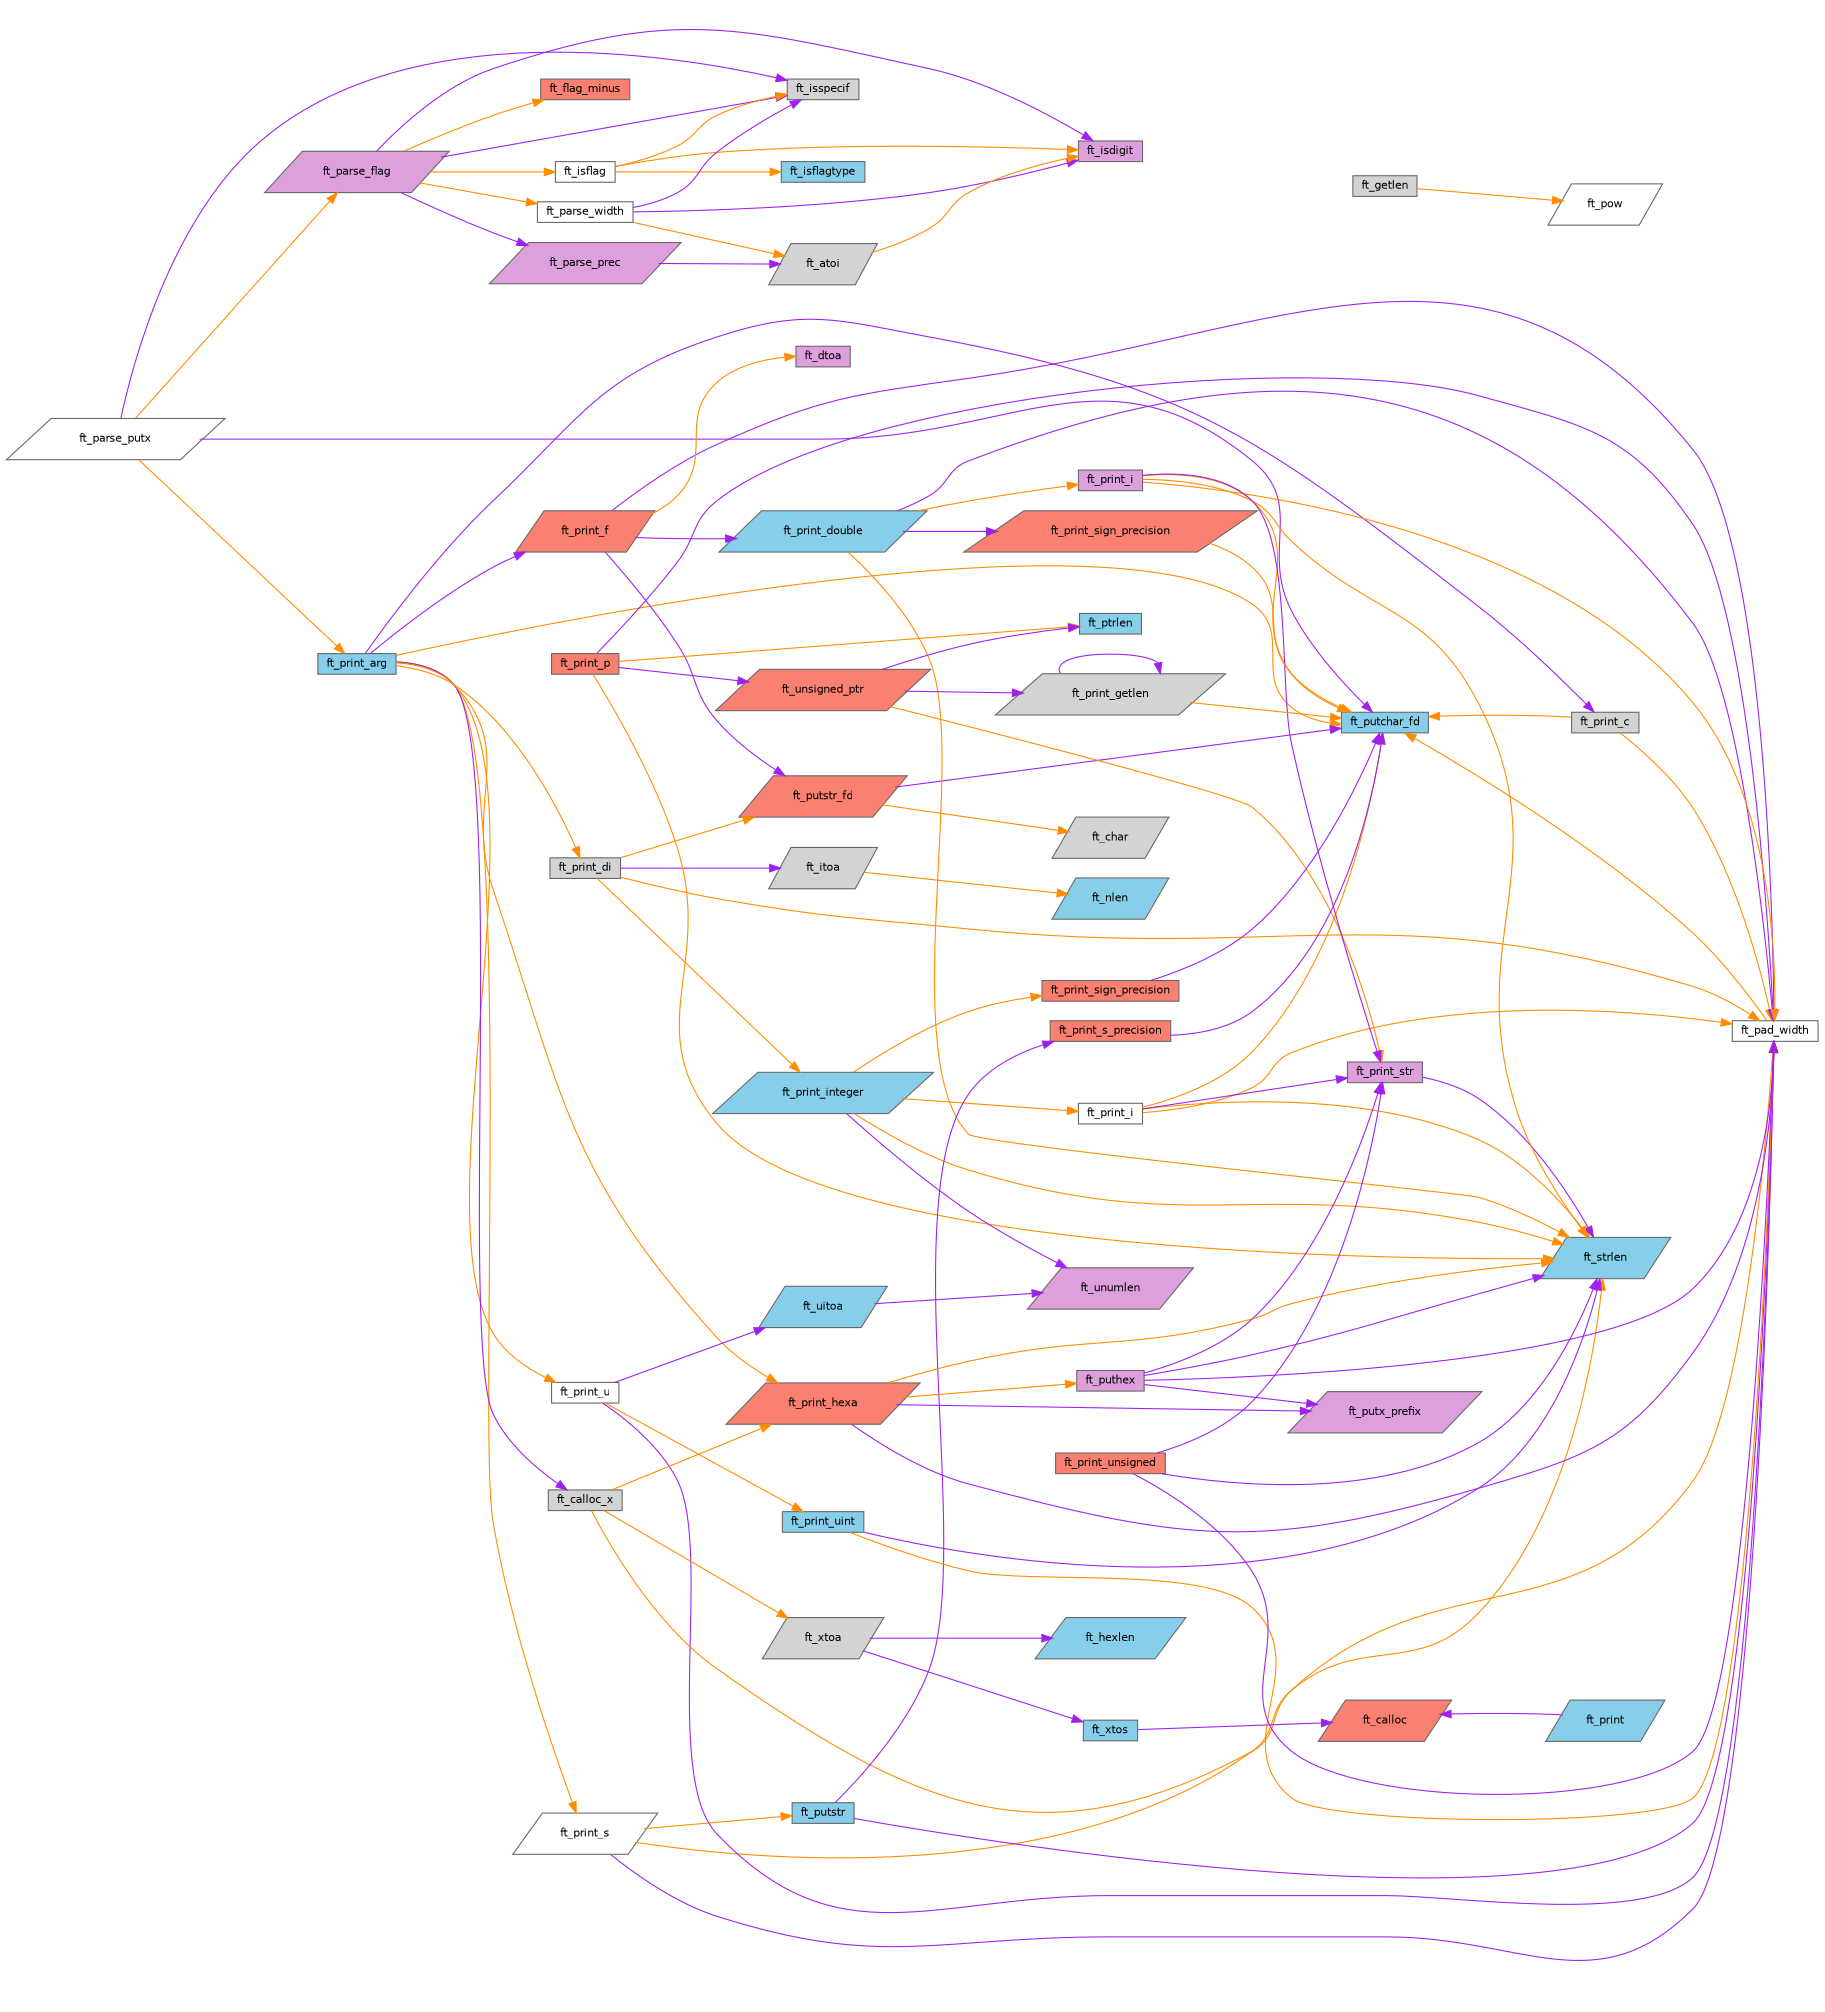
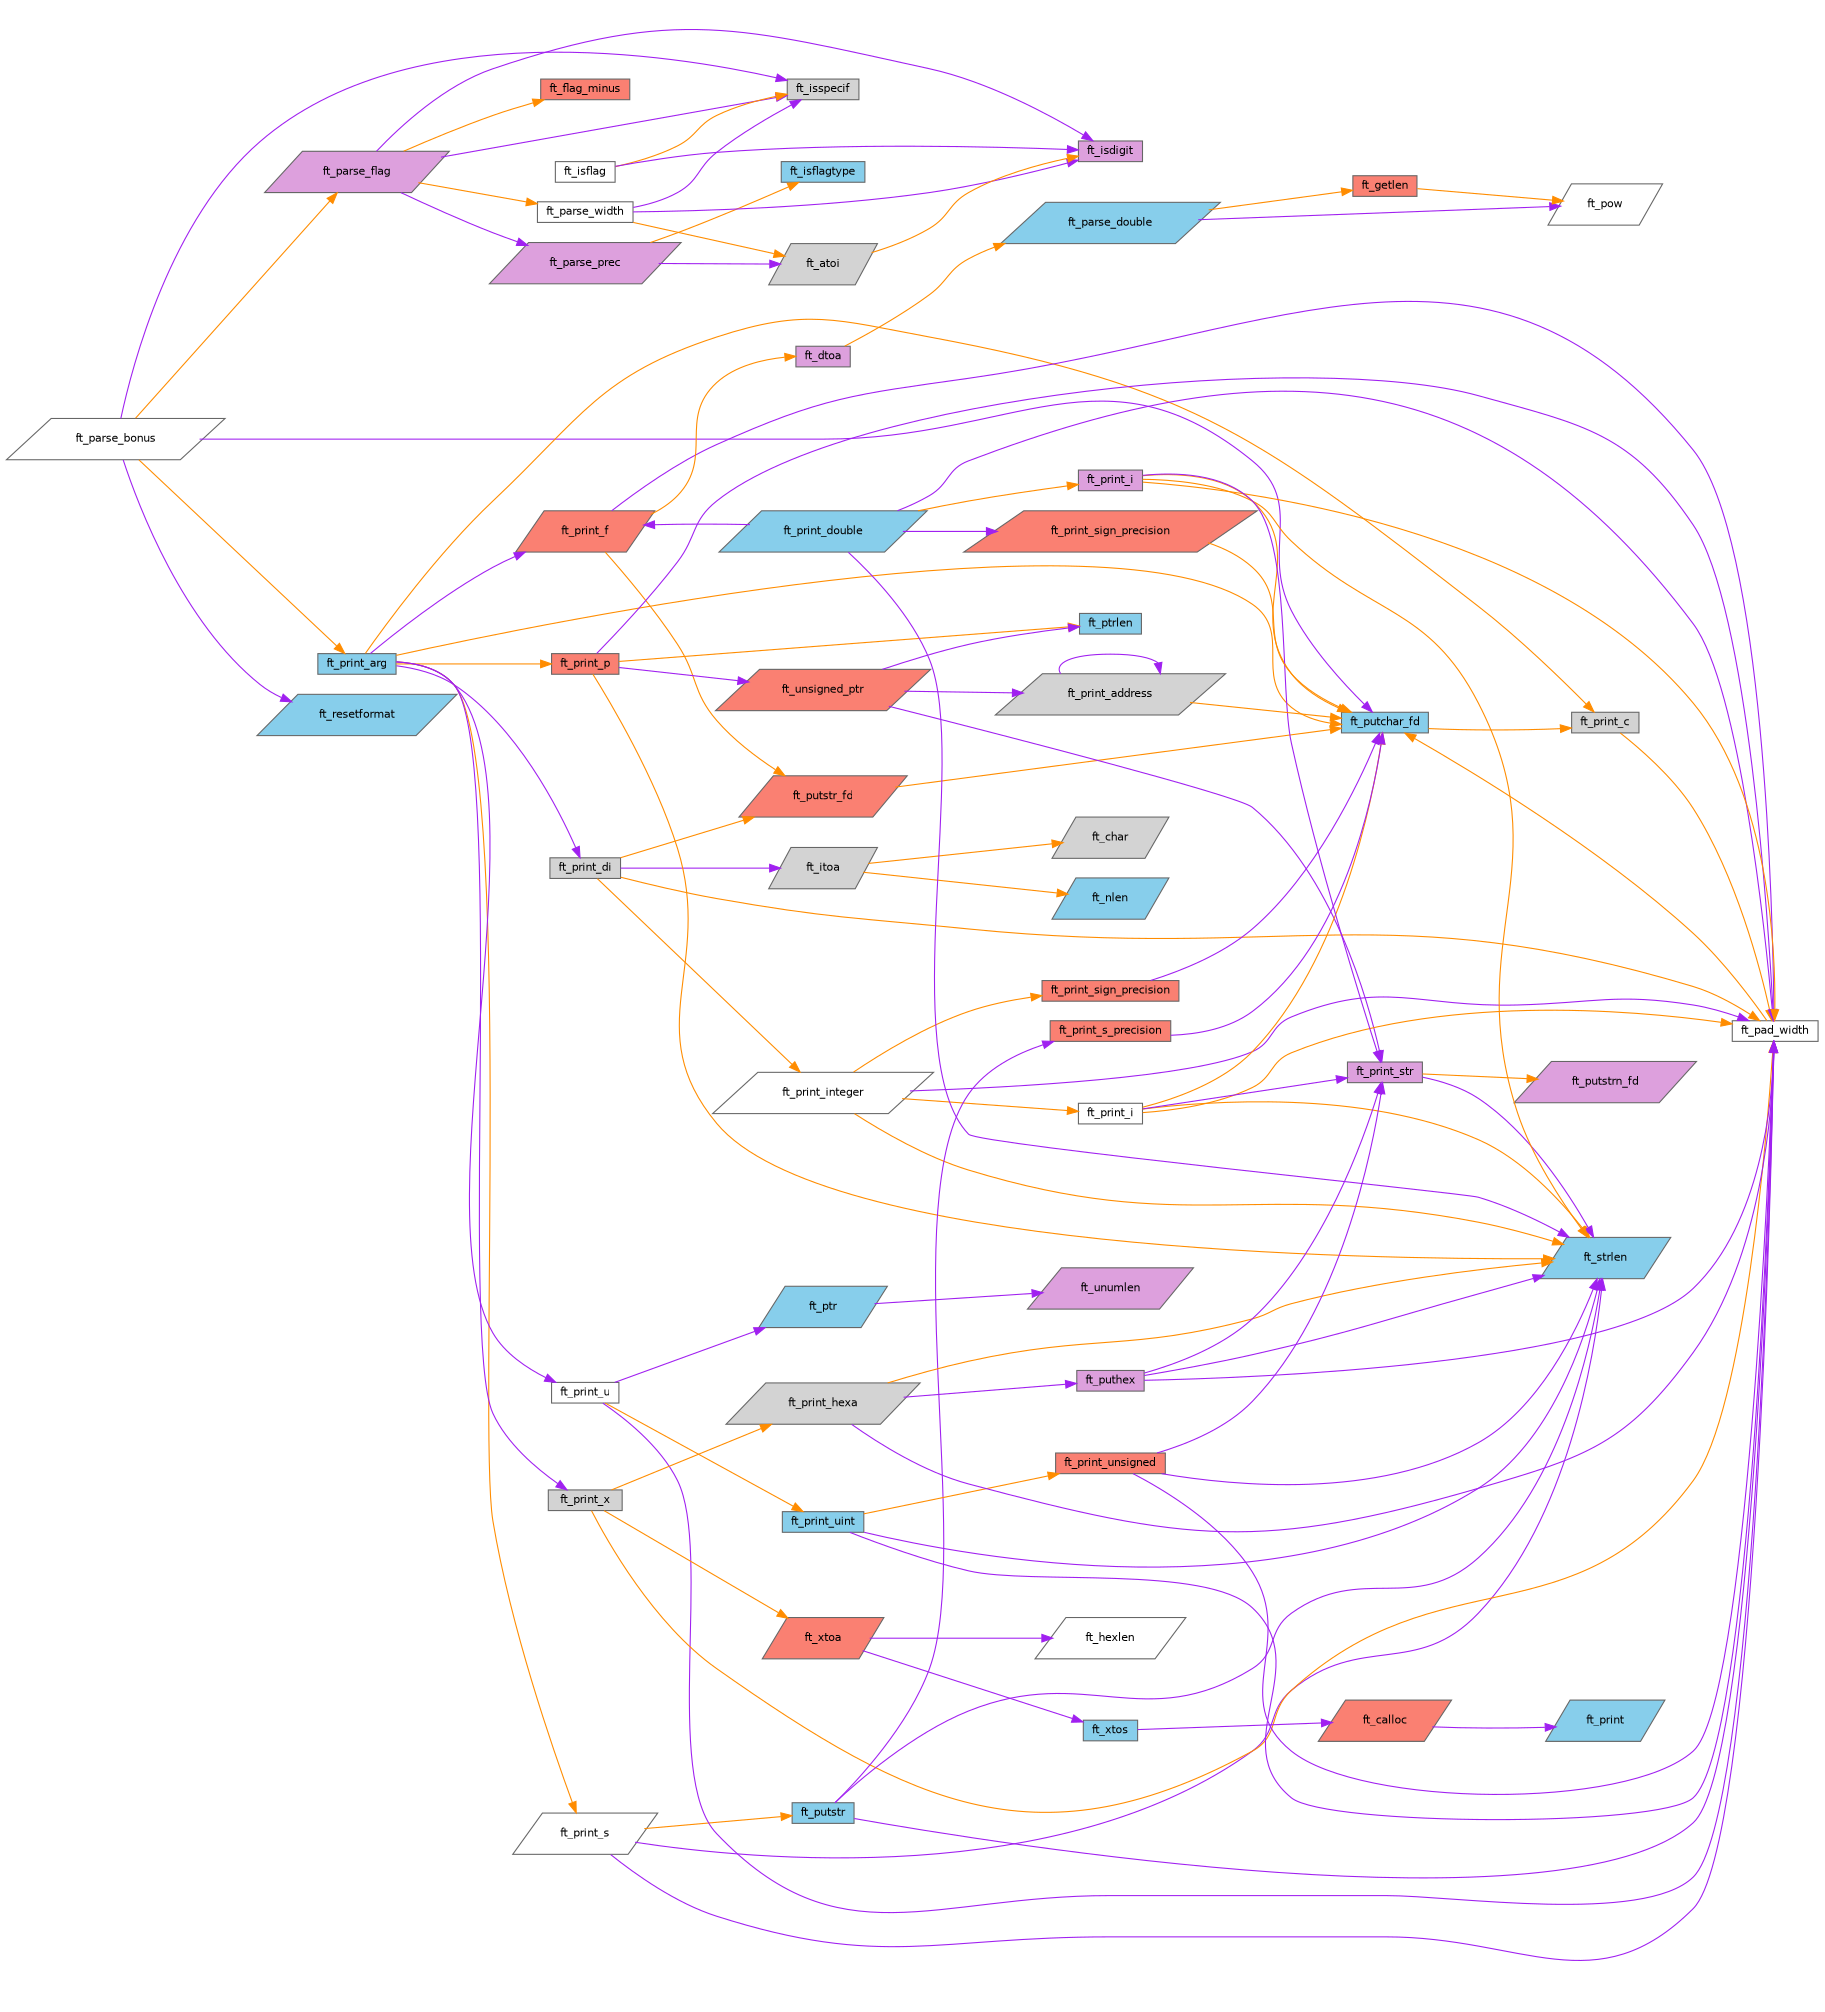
edge "ft_isflag" -> "ft_isdigit": color darkorange -> purple
edge "ft_parse_flag" -> "ft_isflag": removed
edge "ft_isflag" -> "ft_isflagtype": now "ft_parse_prec" -> "ft_isflagtype"
node "ft_getlen": fillcolor lightgrey -> salmon
node "ft_parse_double": added
edge "ft_print_arg" -> "ft_print_c": color purple -> darkorange
node "ft_parse_putx": label "ft_parse_putx" -> "ft_parse_bonus"
edge "ft_print_f" -> "ft_print_double": reversed
edge "ft_print_f" -> "ft_putstr_fd": color purple -> darkorange
node "ft_print_getlen": label "ft_print_getlen" -> "ft_print_address"
node "ft_resetformat": added
edge "ft_print_c" -> "ft_putchar_fd": reversed
edge "ft_print_arg" -> "ft_print_di": color darkorange -> purple
edge "ft_putstr_fd" -> "ft_putchar_fd": color purple -> darkorange
edge "ft_unsigned_ptr" -> "ft_print_str": color darkorange -> purple
edge "ft_putstr_fd" -> "ft_char": now "ft_itoa" -> "ft_char"
edge "ft_print_arg" -> "ft_print_hexa": now "ft_print_arg" -> "ft_print_p"
node "ft_putstrn_fd": added
node "ft_print_integer": fillcolor skyblue -> white
edge "ft_print_arg" -> "ft_print_u": color darkorange -> purple
edge "ft_print_double" -> "ft_strlen": color darkorange -> purple
edge "ft_print_integer" -> "ft_unumlen": now "ft_print_integer" -> "ft_pad_width"
node "ft_uitoa": label "ft_uitoa" -> "ft_ptr"
edge "ft_print_hexa" -> "ft_puthex": color darkorange -> purple
node "ft_print_hexa": fillcolor salmon -> lightgrey
node "ft_putx_prefix": removed
edge "ft_print_uint" -> "ft_print_unsigned": added
node "ft_calloc_x": label "ft_calloc_x" -> "ft_print_x"
edge "ft_putstr" -> "ft_strlen": added
node "ft_xtoa": fillcolor lightgrey -> salmon
node "ft_hexlen": fillcolor skyblue -> white
edge "ft_print" -> "ft_calloc": reversed
edge "ft_print_s" -> "ft_strlen": color darkorange -> purple
edge "ft_print_uint" -> "ft_pad_width": color darkorange -> purple
